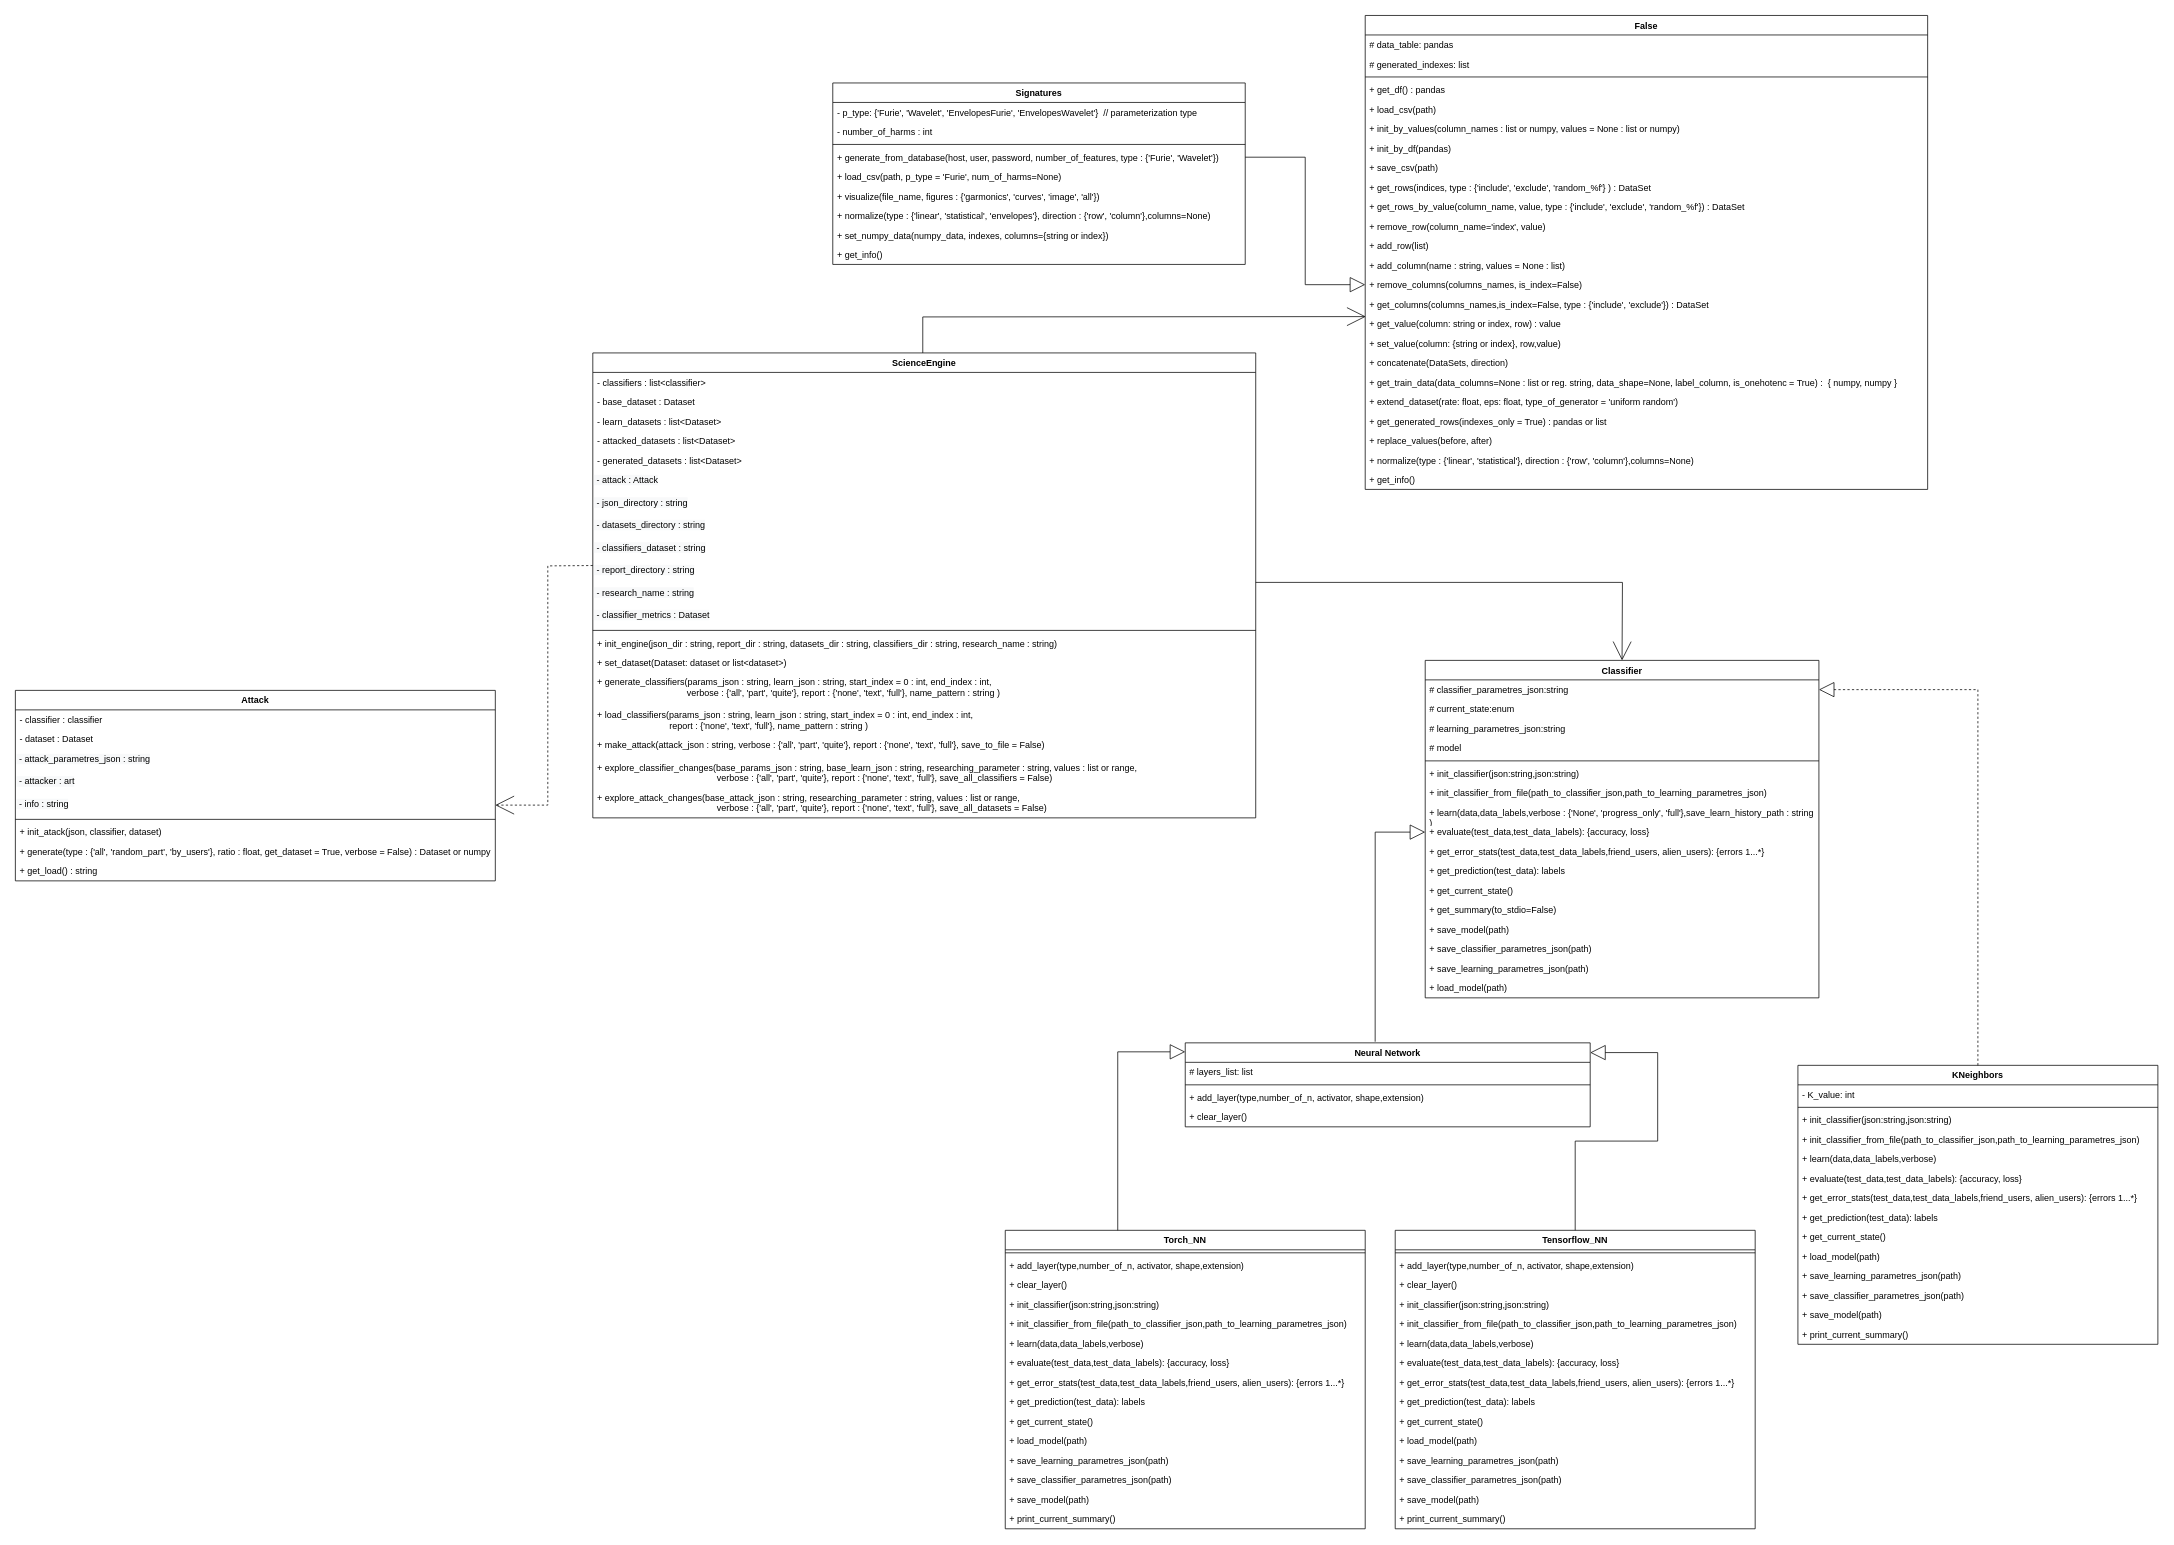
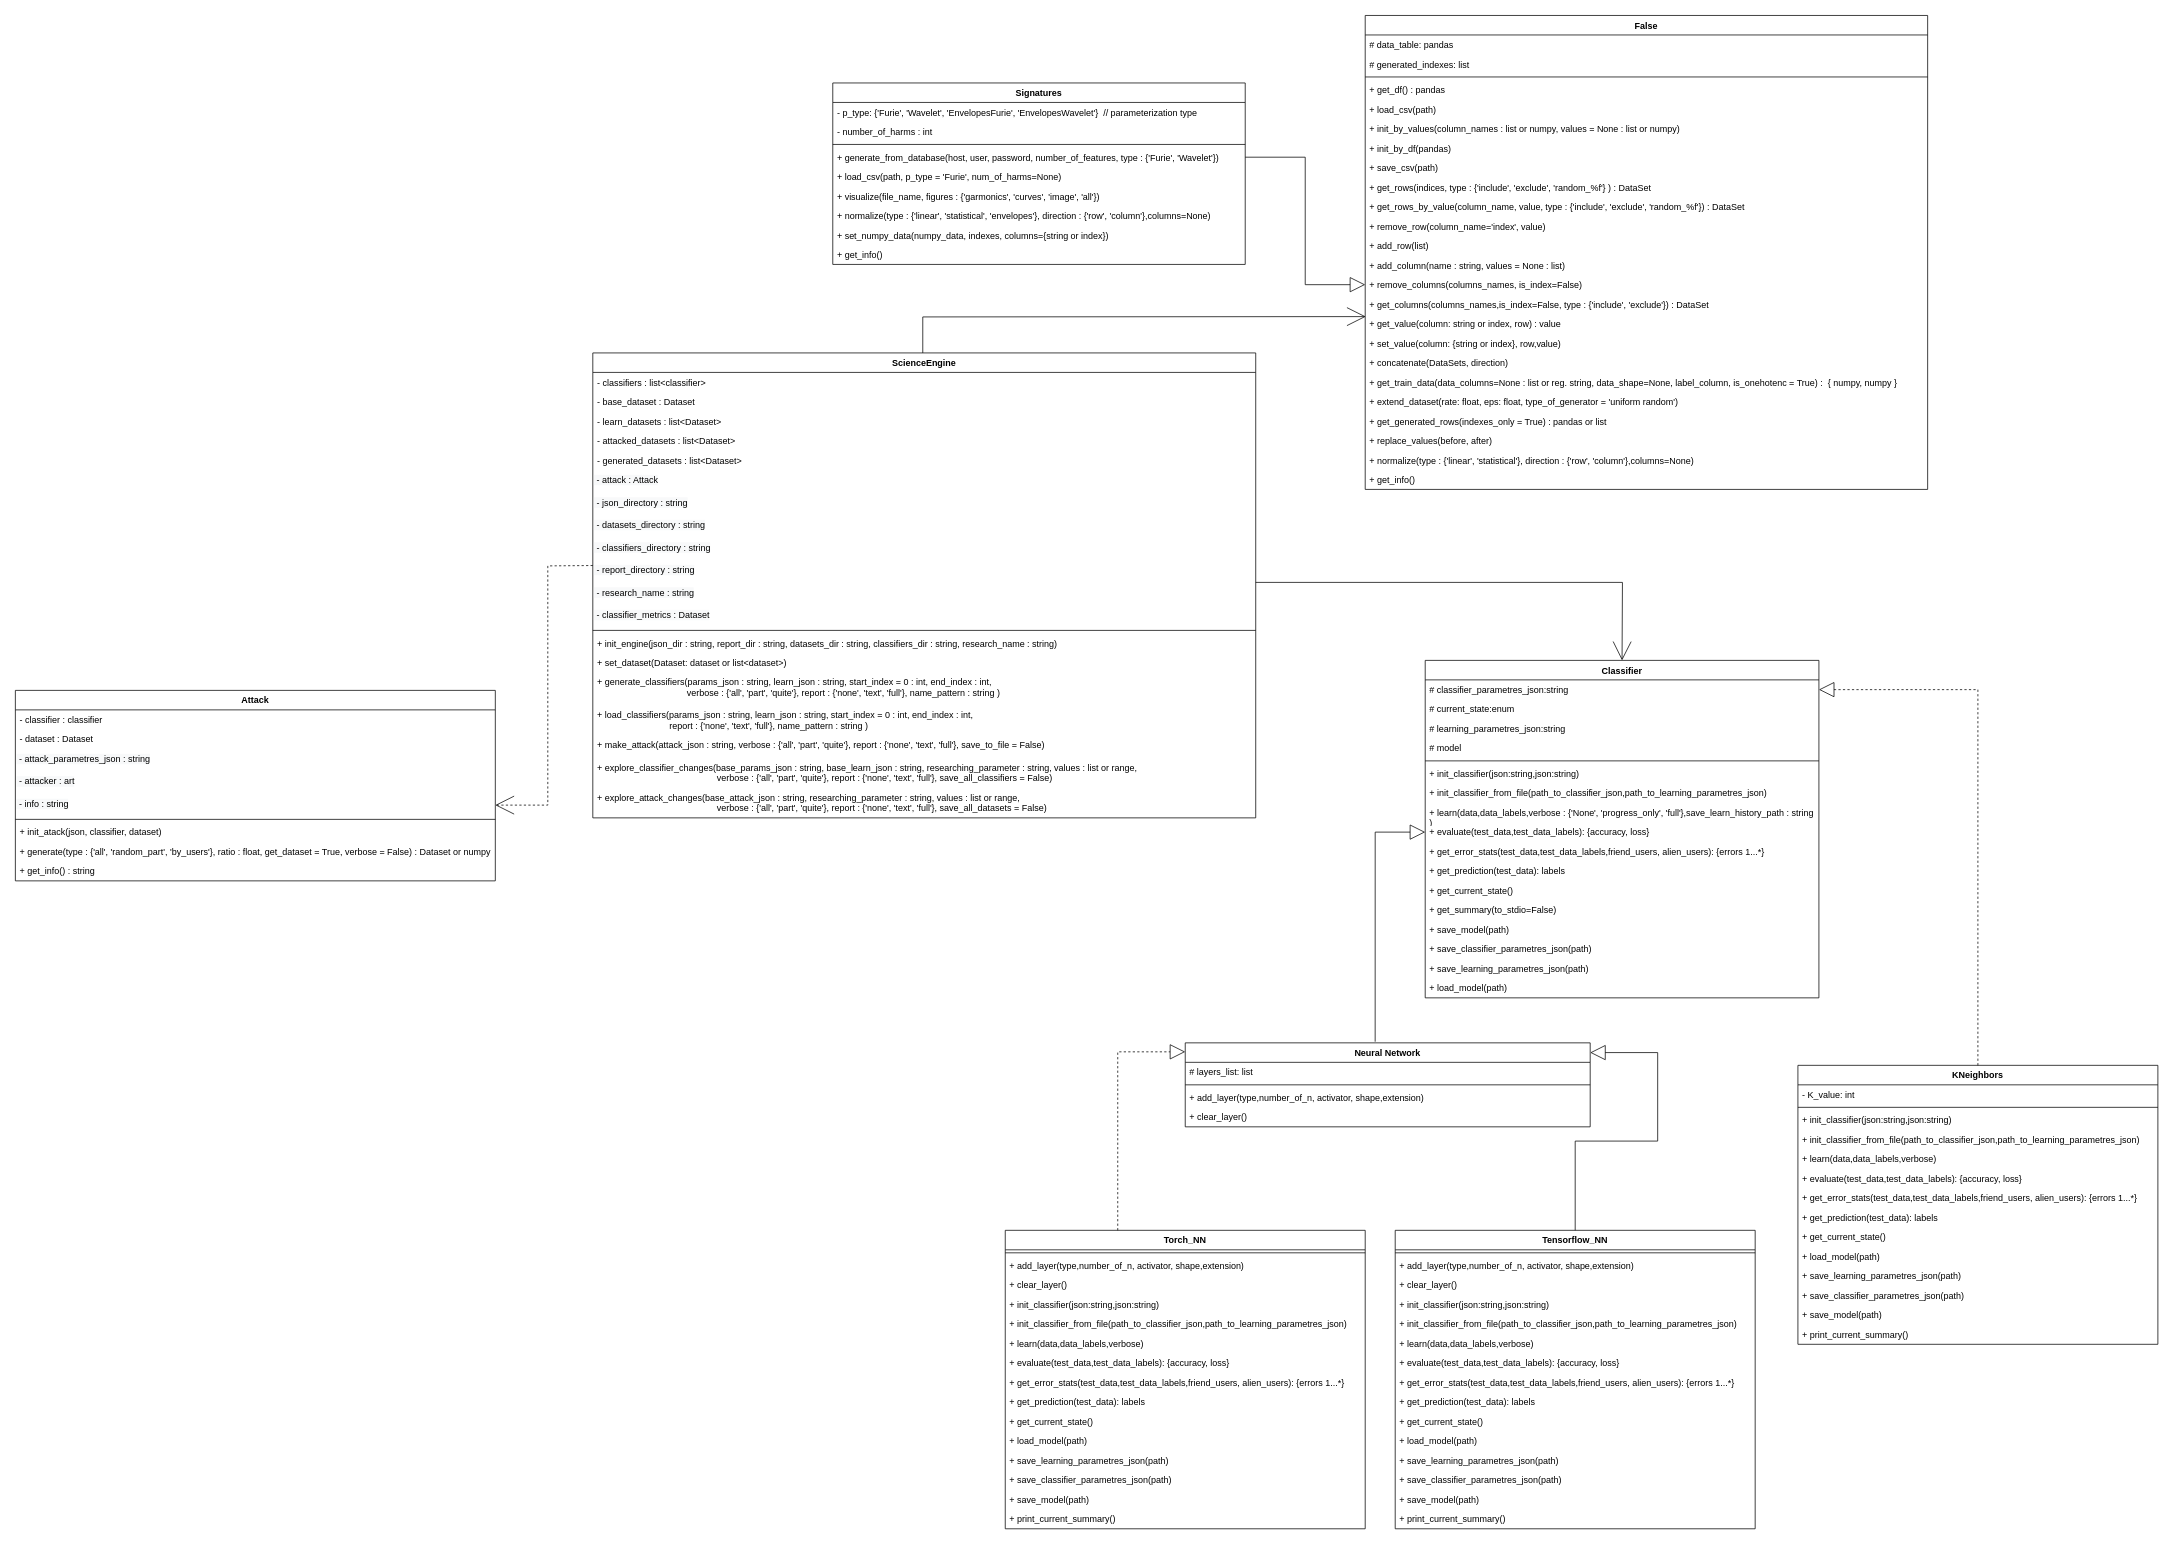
node "- classifiers_dataset : string": label "- classifiers_dataset : string" -> "- classifiers_directory : string"
node "+ get_load() : string": label "+ get_load() : string" -> "+ get_info() : string"
edge "Torch_NN" -> "Neural Network": style solid -> dashed
